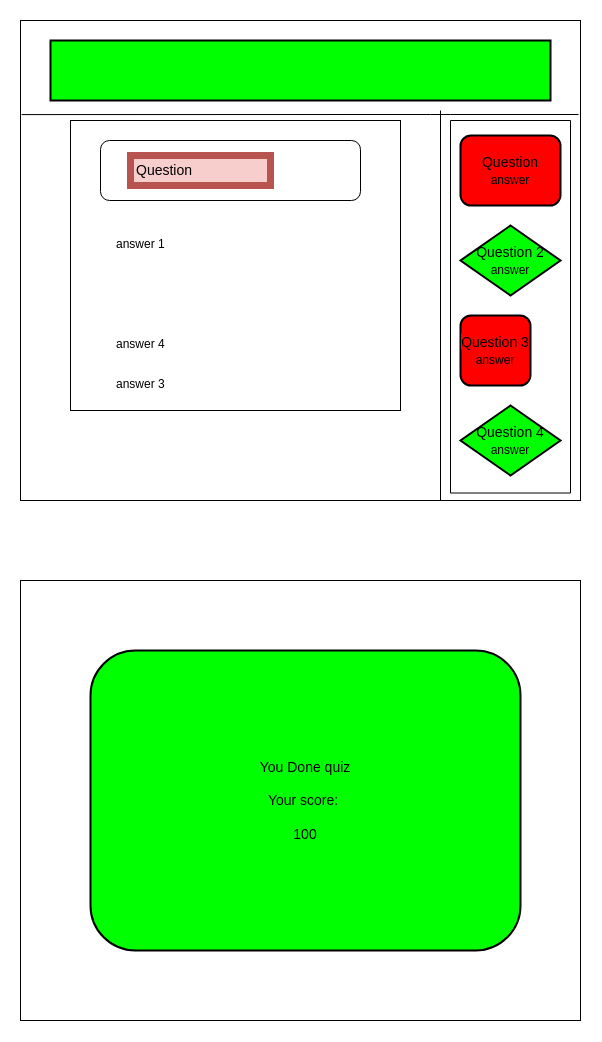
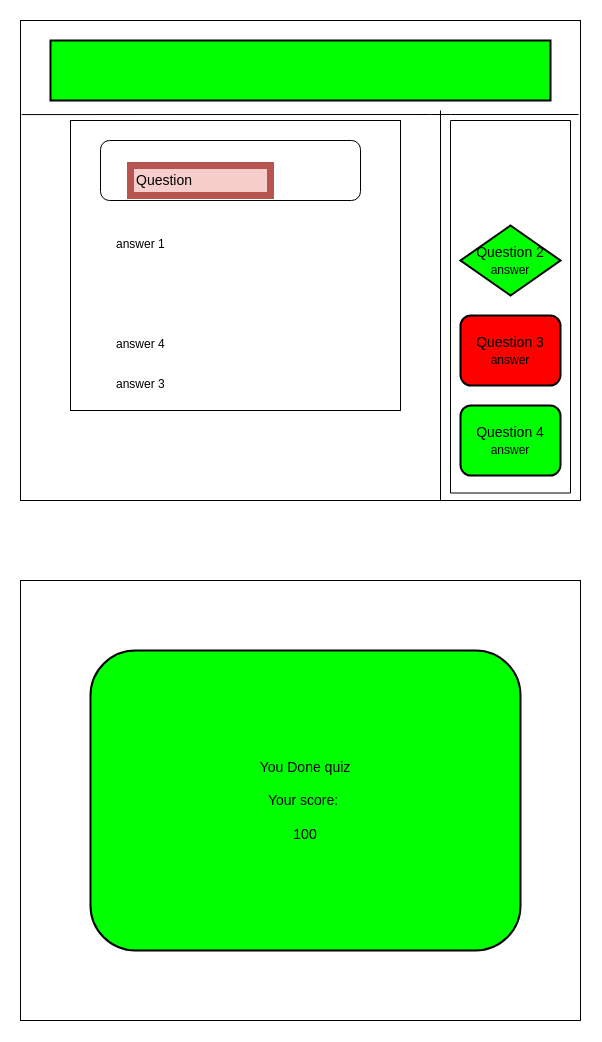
node "Question": moved (201, 171) -> (201, 181)
node "Question answer": removed
node "Question 3 answer": size 70x70 -> 100x70
node "Question 4 answer": shape diamond -> rounded rectangle
